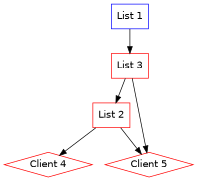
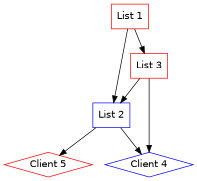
node "List 1": color Blue -> Red
edge "List 1" -> "List 2": added
edge "List 3" -> "Client 5": now "List 3" -> "Client 4"
node "List 2": color Red -> Blue
node "Client 4": color Red -> Blue
